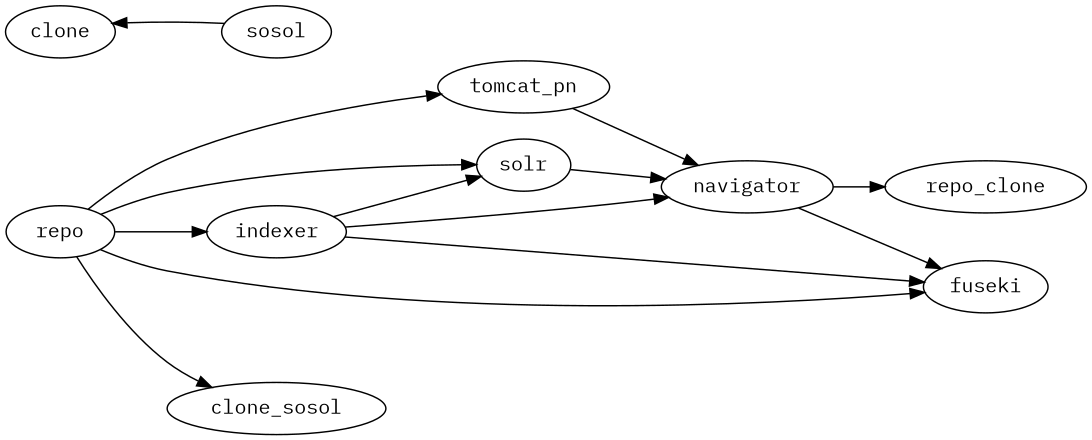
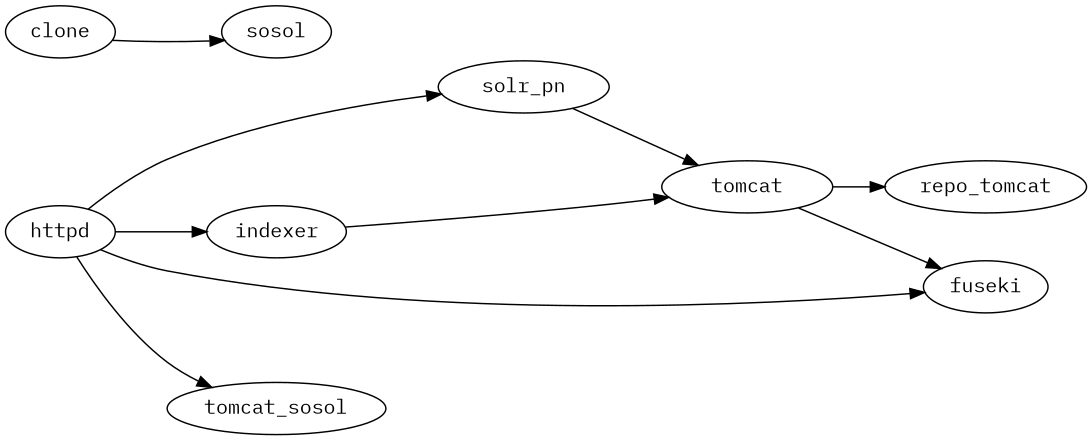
edge "sosol" -> "clone": reversed
node "tomcat_pn": label "tomcat_pn" -> "solr_pn"
node "solr": removed
node "navigator": label "navigator" -> "tomcat"
node "repo_clone": label "repo_clone" -> "repo_tomcat"
node "repo": label "repo" -> "httpd"
edge "indexer" -> "fuseki": removed
node "clone_sosol": label "clone_sosol" -> "tomcat_sosol"
